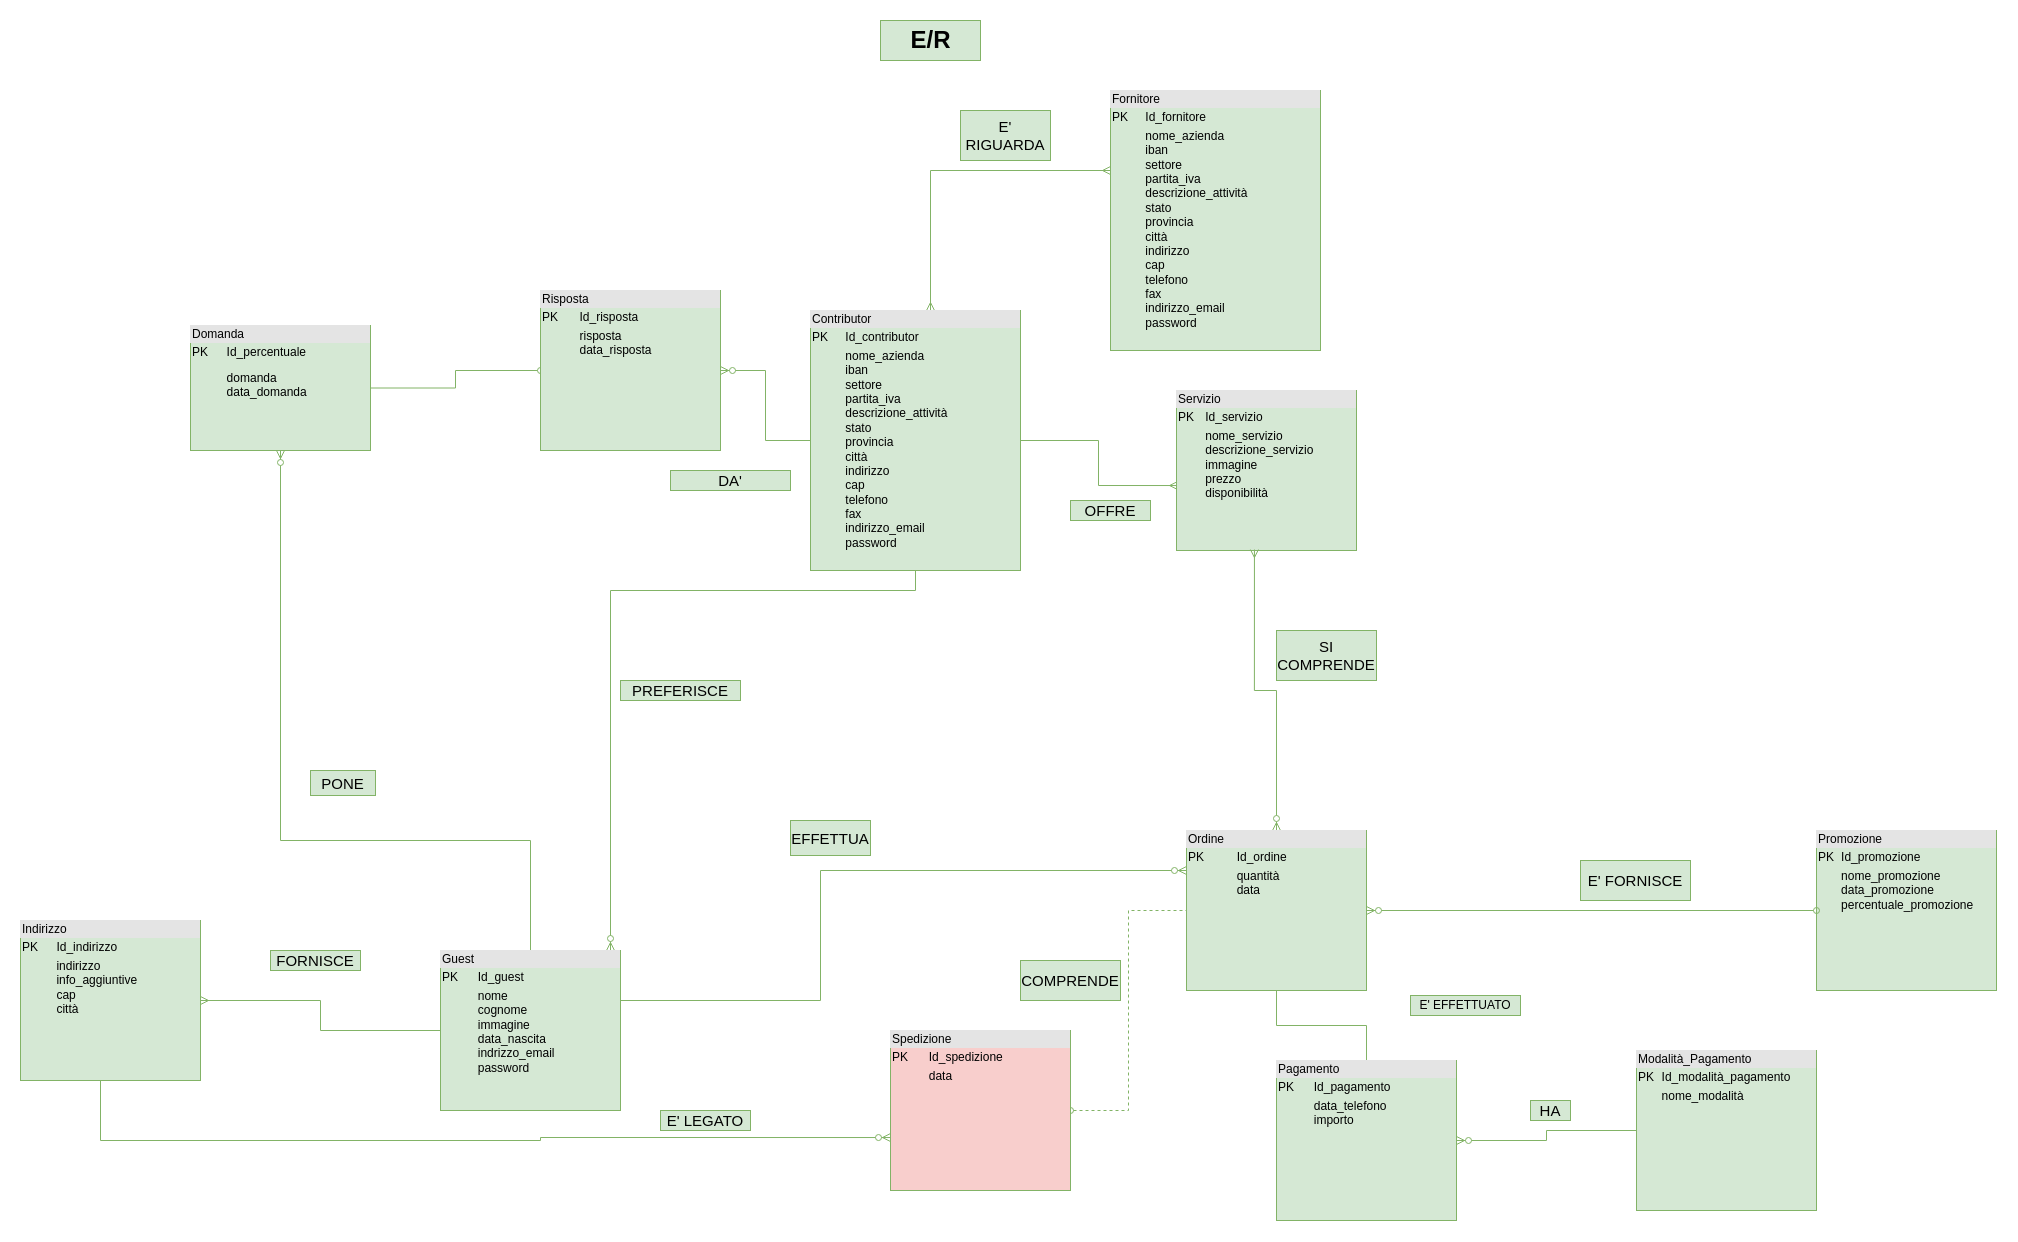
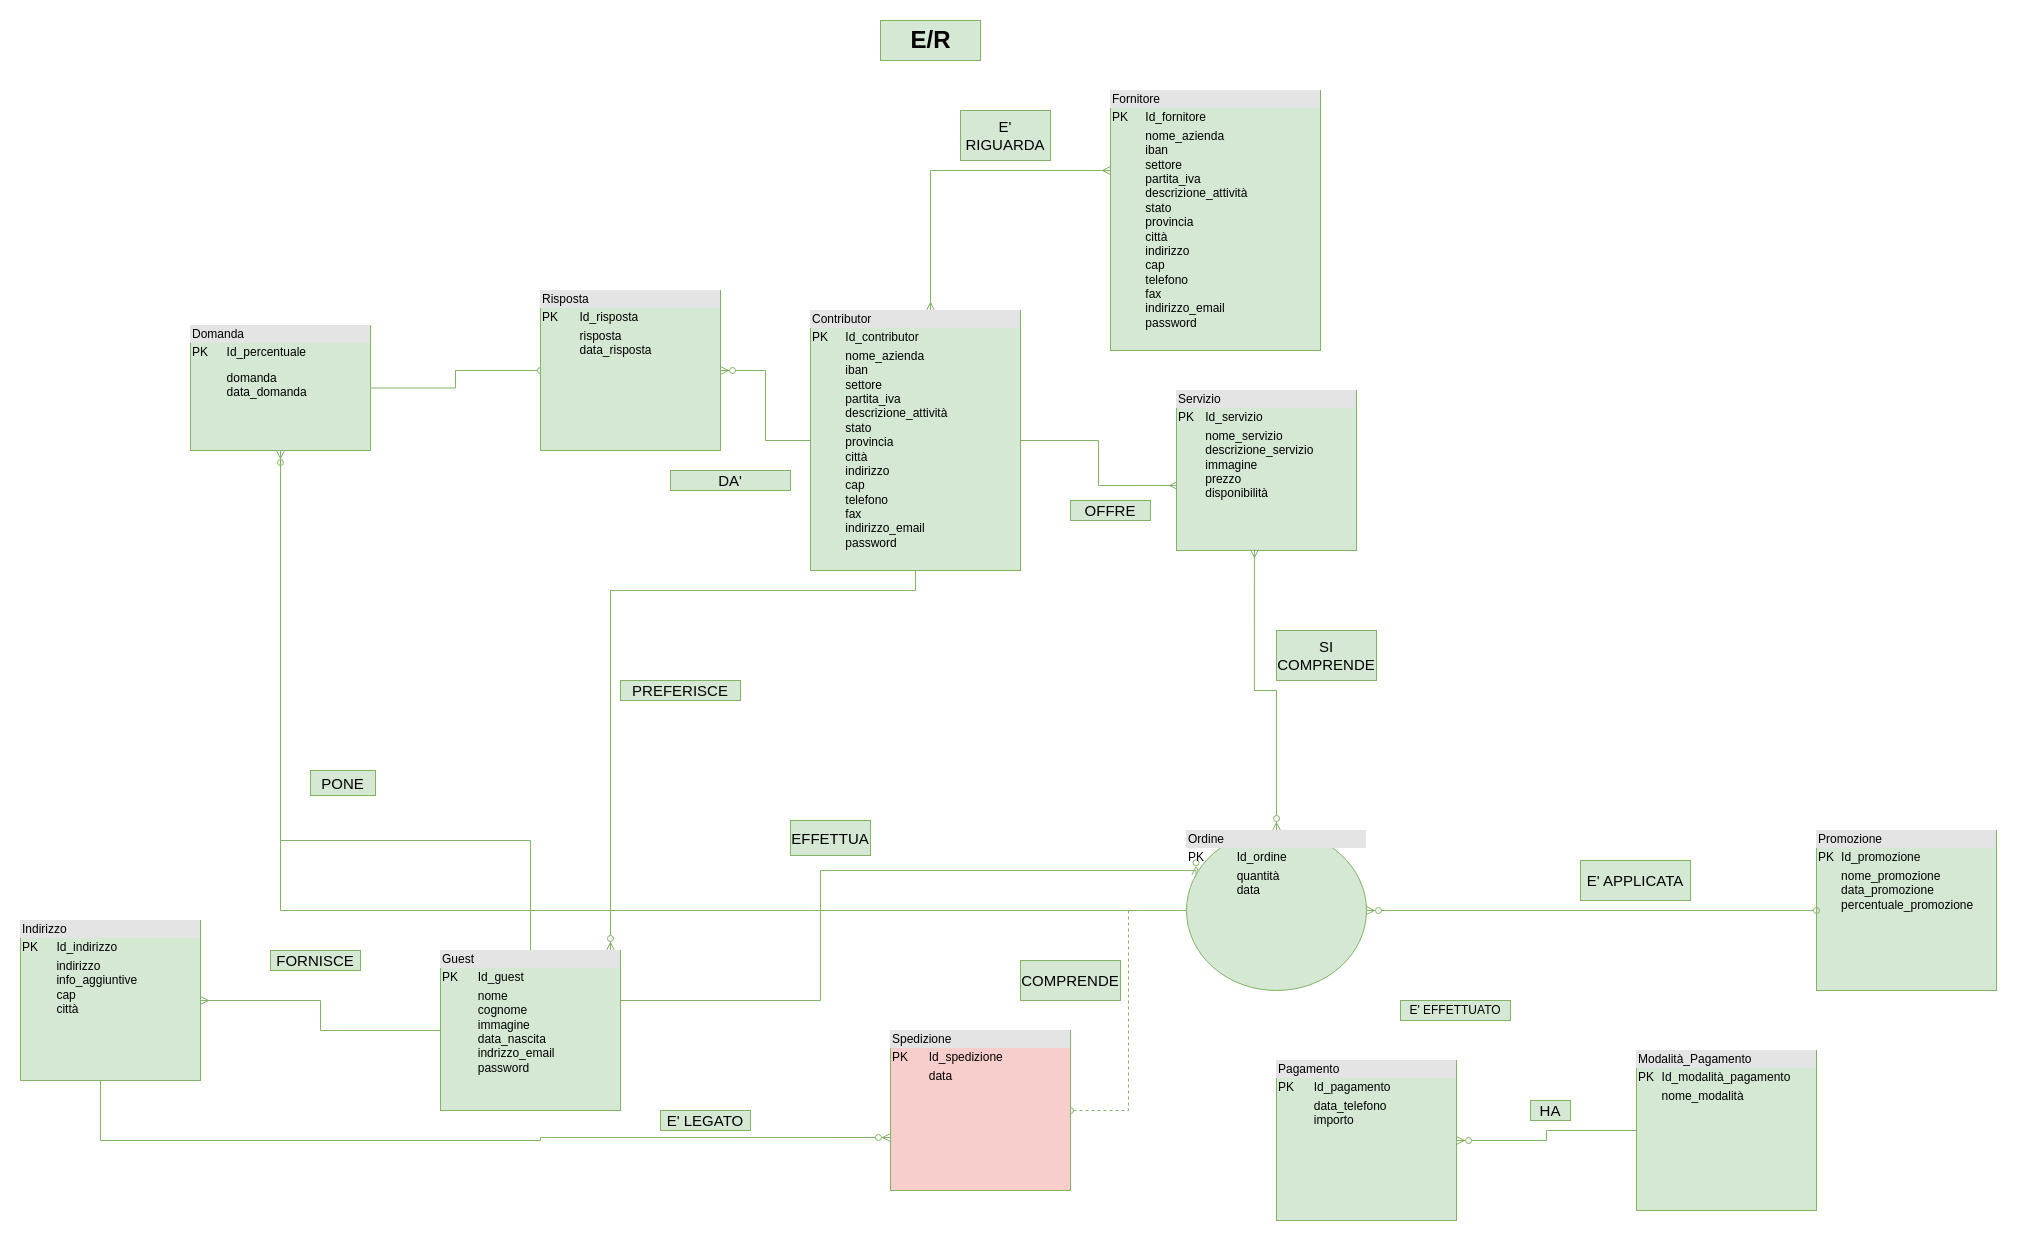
node "E' FORNISCE": label "E' FORNISCE" -> "E' APPLICATA"
node "Ordine PK Id_ordine quantità data": shape rectangle -> ellipse
node "E' EFFETTUATO": moved (1466, 1006) -> (1456, 1011)
edge "Ordine PK Id_ordine quantità data" -- "Pagamento PK Id_pagamento data_telefono importo": now "Ordine PK Id_ordine quantità data" -- "Domanda PK Id_percentuale domanda data_domanda"
